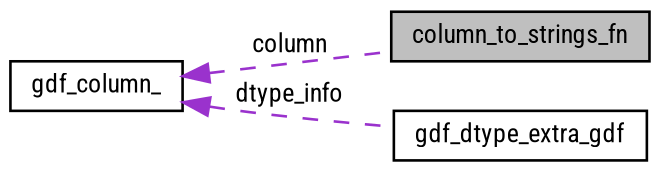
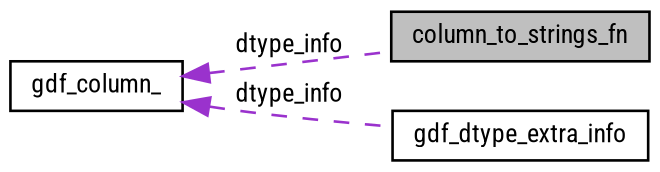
edge "column_to_strings_fn" -> "gdf_column_": label " column" -> " dtype_info"
node "gdf_dtype_extra_gdf": label "gdf_dtype_extra_gdf" -> "gdf_dtype_extra_info"
